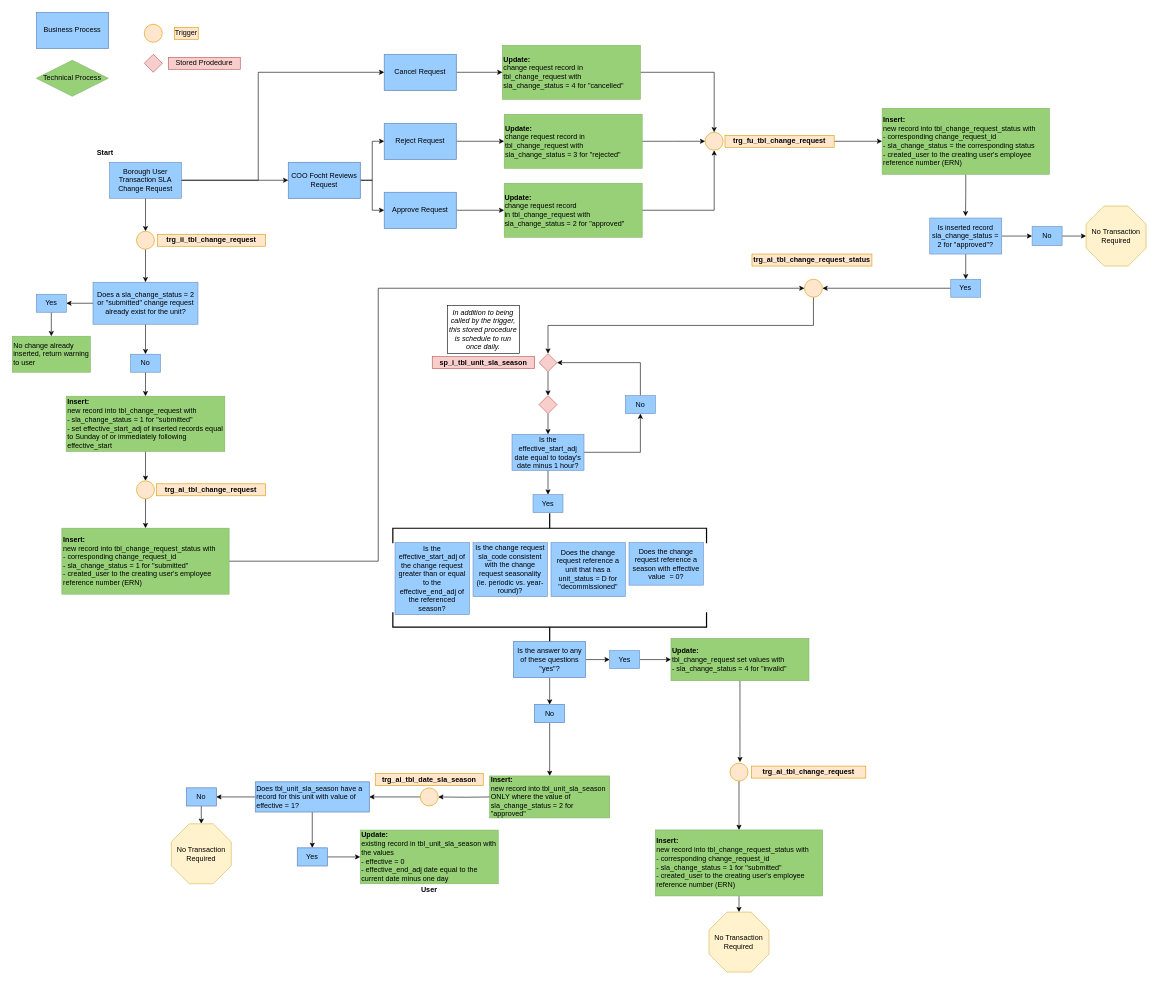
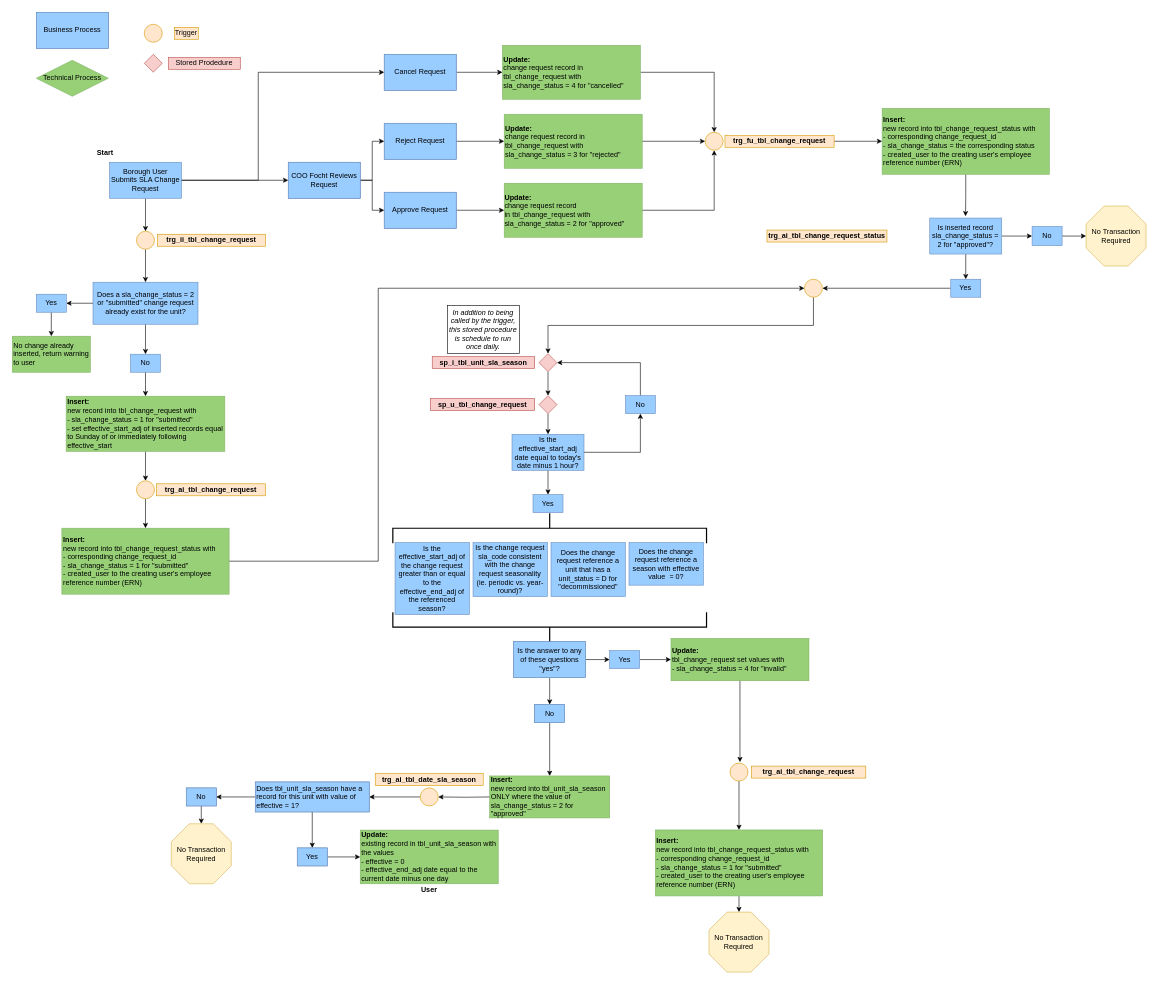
node "Borough User Transaction SLA Change Request": label "Borough User Transaction SLA Change Request" -> "Borough User Submits SLA Change Request"
node "trg_ai_tbl_change_request_status": moved (812, 260) -> (827, 236)
node "sp_u_tbl_change_request": added
